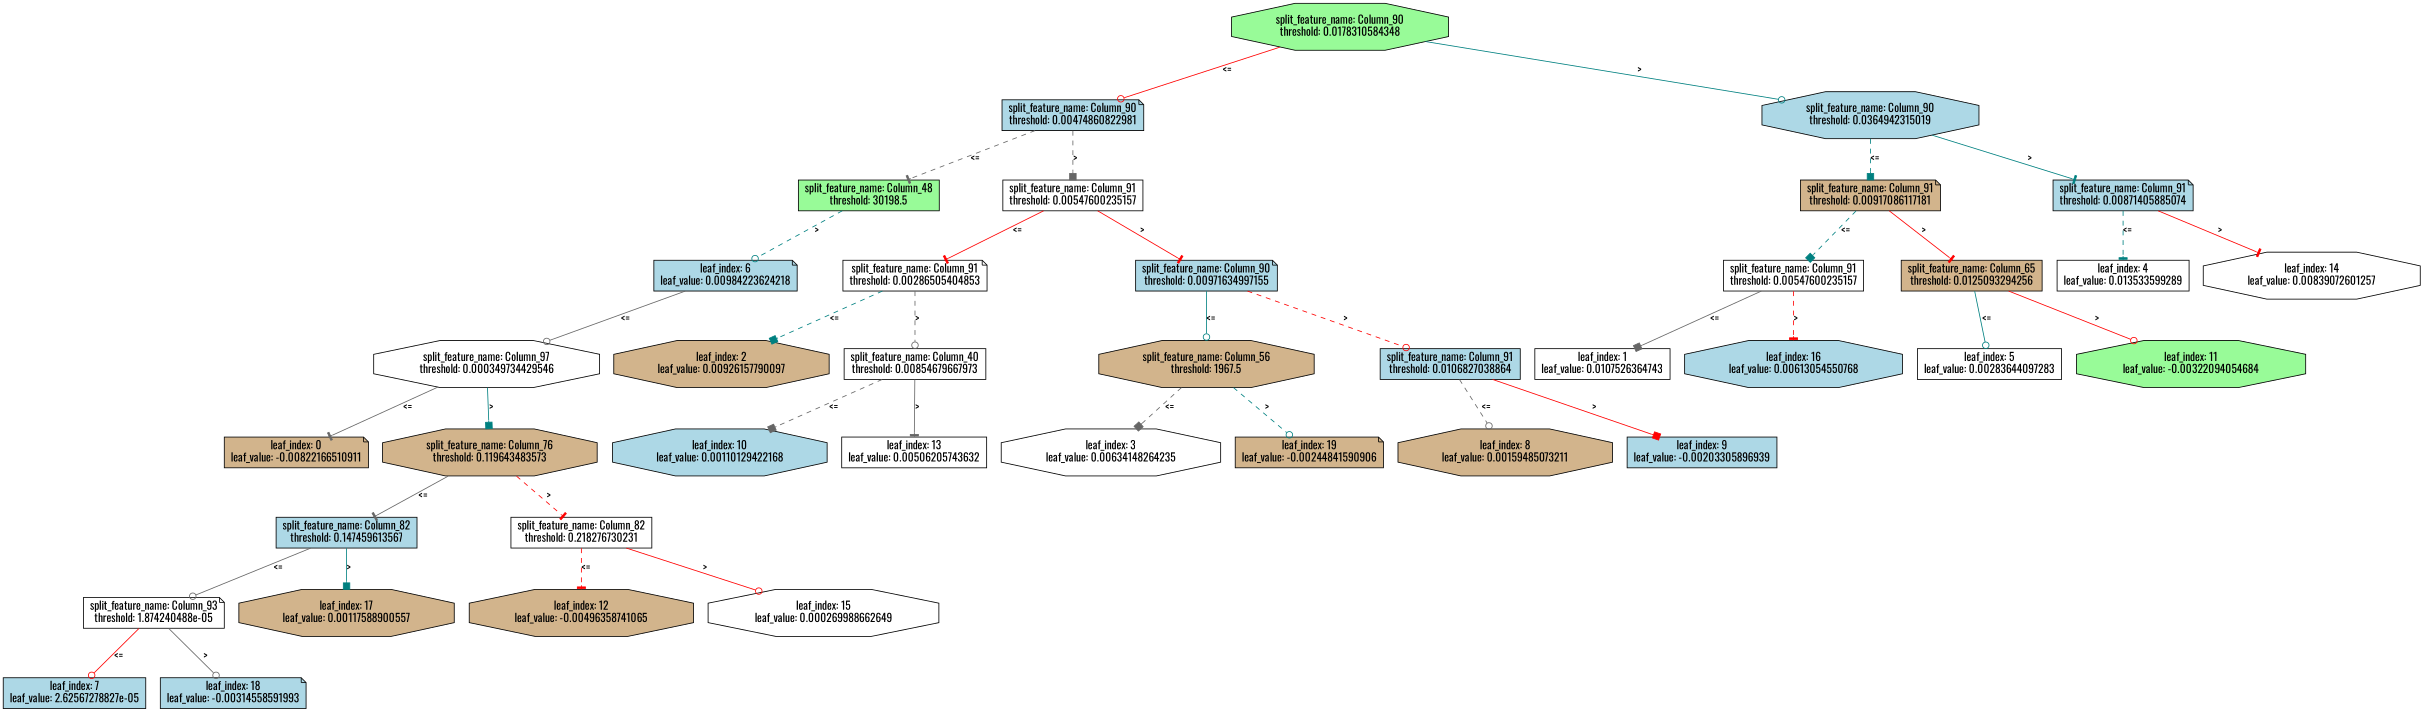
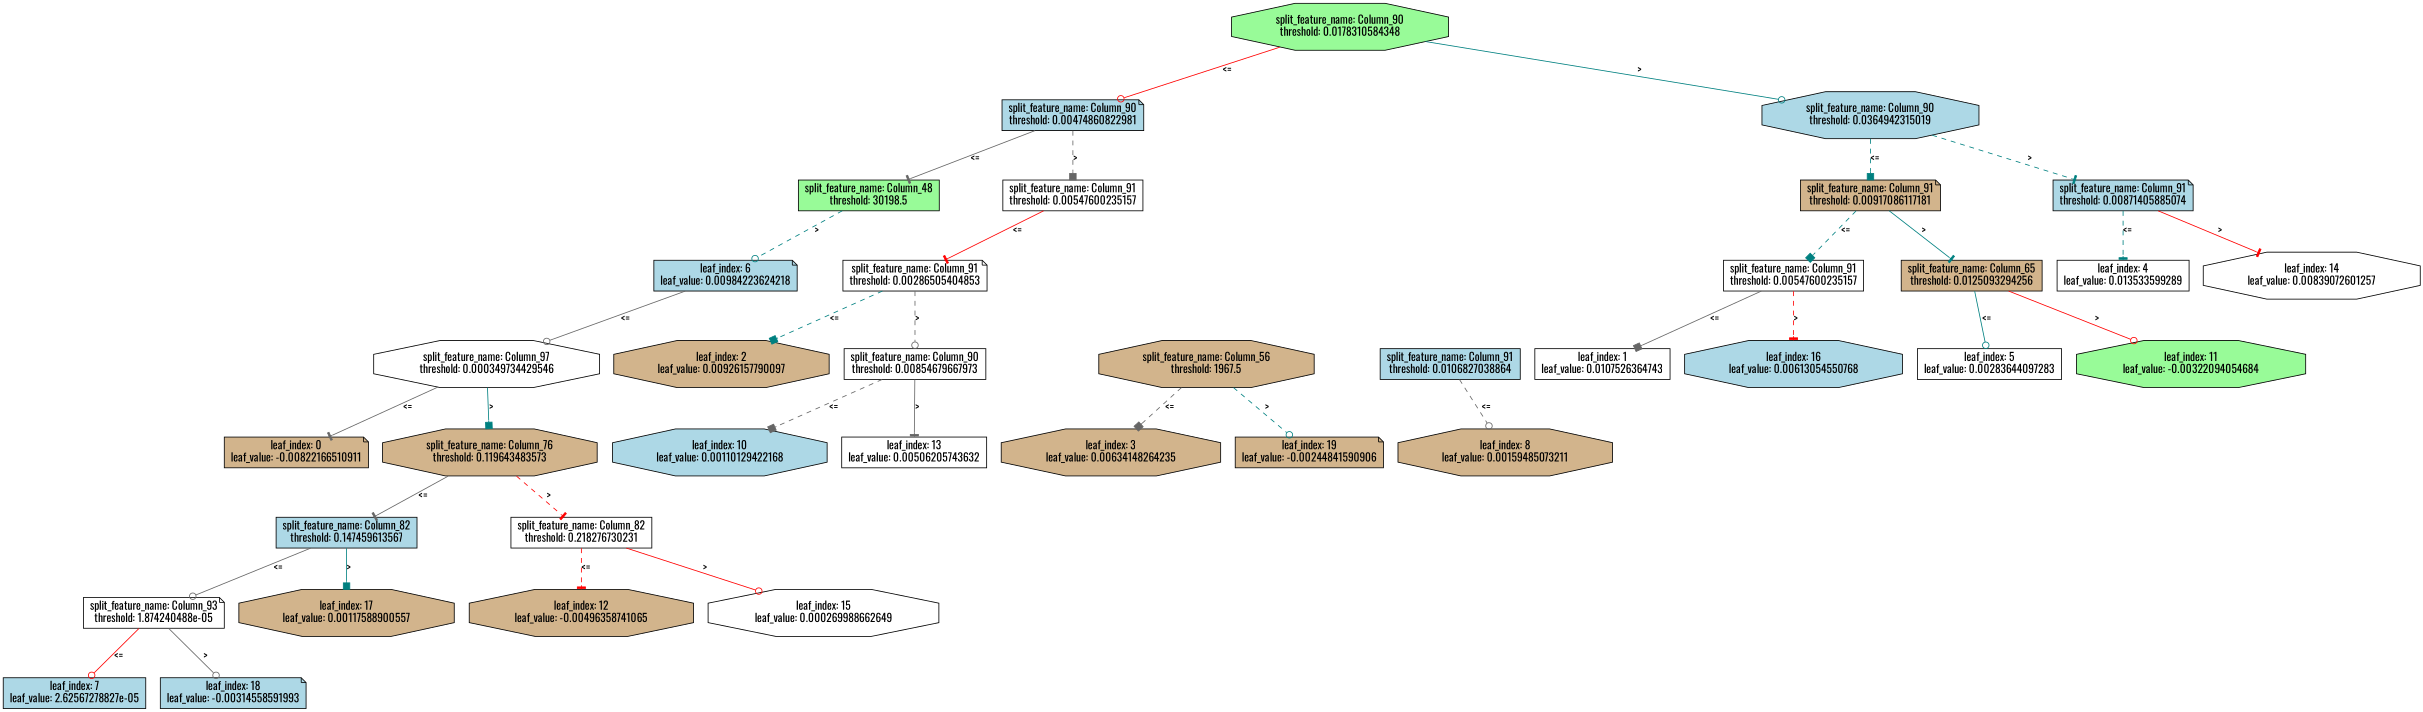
edge "split_feature_name: Column_90 threshold: 0.00474860822981" -> "split_feature_name: Column_48 threshold: 30198.5": style dashed -> solid
edge "split_feature_name: Column_90 threshold: 0.0364942315019" -> "split_feature_name: Column_91 threshold: 0.00871405885074": style solid -> dashed
edge "split_feature_name: Column_91 threshold: 0.00917086117181" -> "split_feature_name: Column_65 threshold: 0.0125093294256": color red -> teal
node "split_feature_name: Column_90 threshold: 0.00971634997155": removed
node "split_feature_name: Column_40 threshold: 0.00854679667973": label "split_feature_name: Column_40 threshold: 0.00854679667973" -> "split_feature_name: Column_90 threshold: 0.00854679667973"
node "leaf_index: 3 leaf_value: 0.00634148264235": fillcolor white -> tan
node "leaf_index: 9 leaf_value: -0.00203305896939": removed
